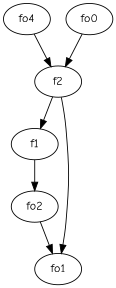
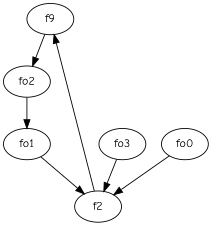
node "fo4": label "fo4" -> "fo3"
node "f1": label "f1" -> "f9"
edge "f2" -> "fo1": reversed
